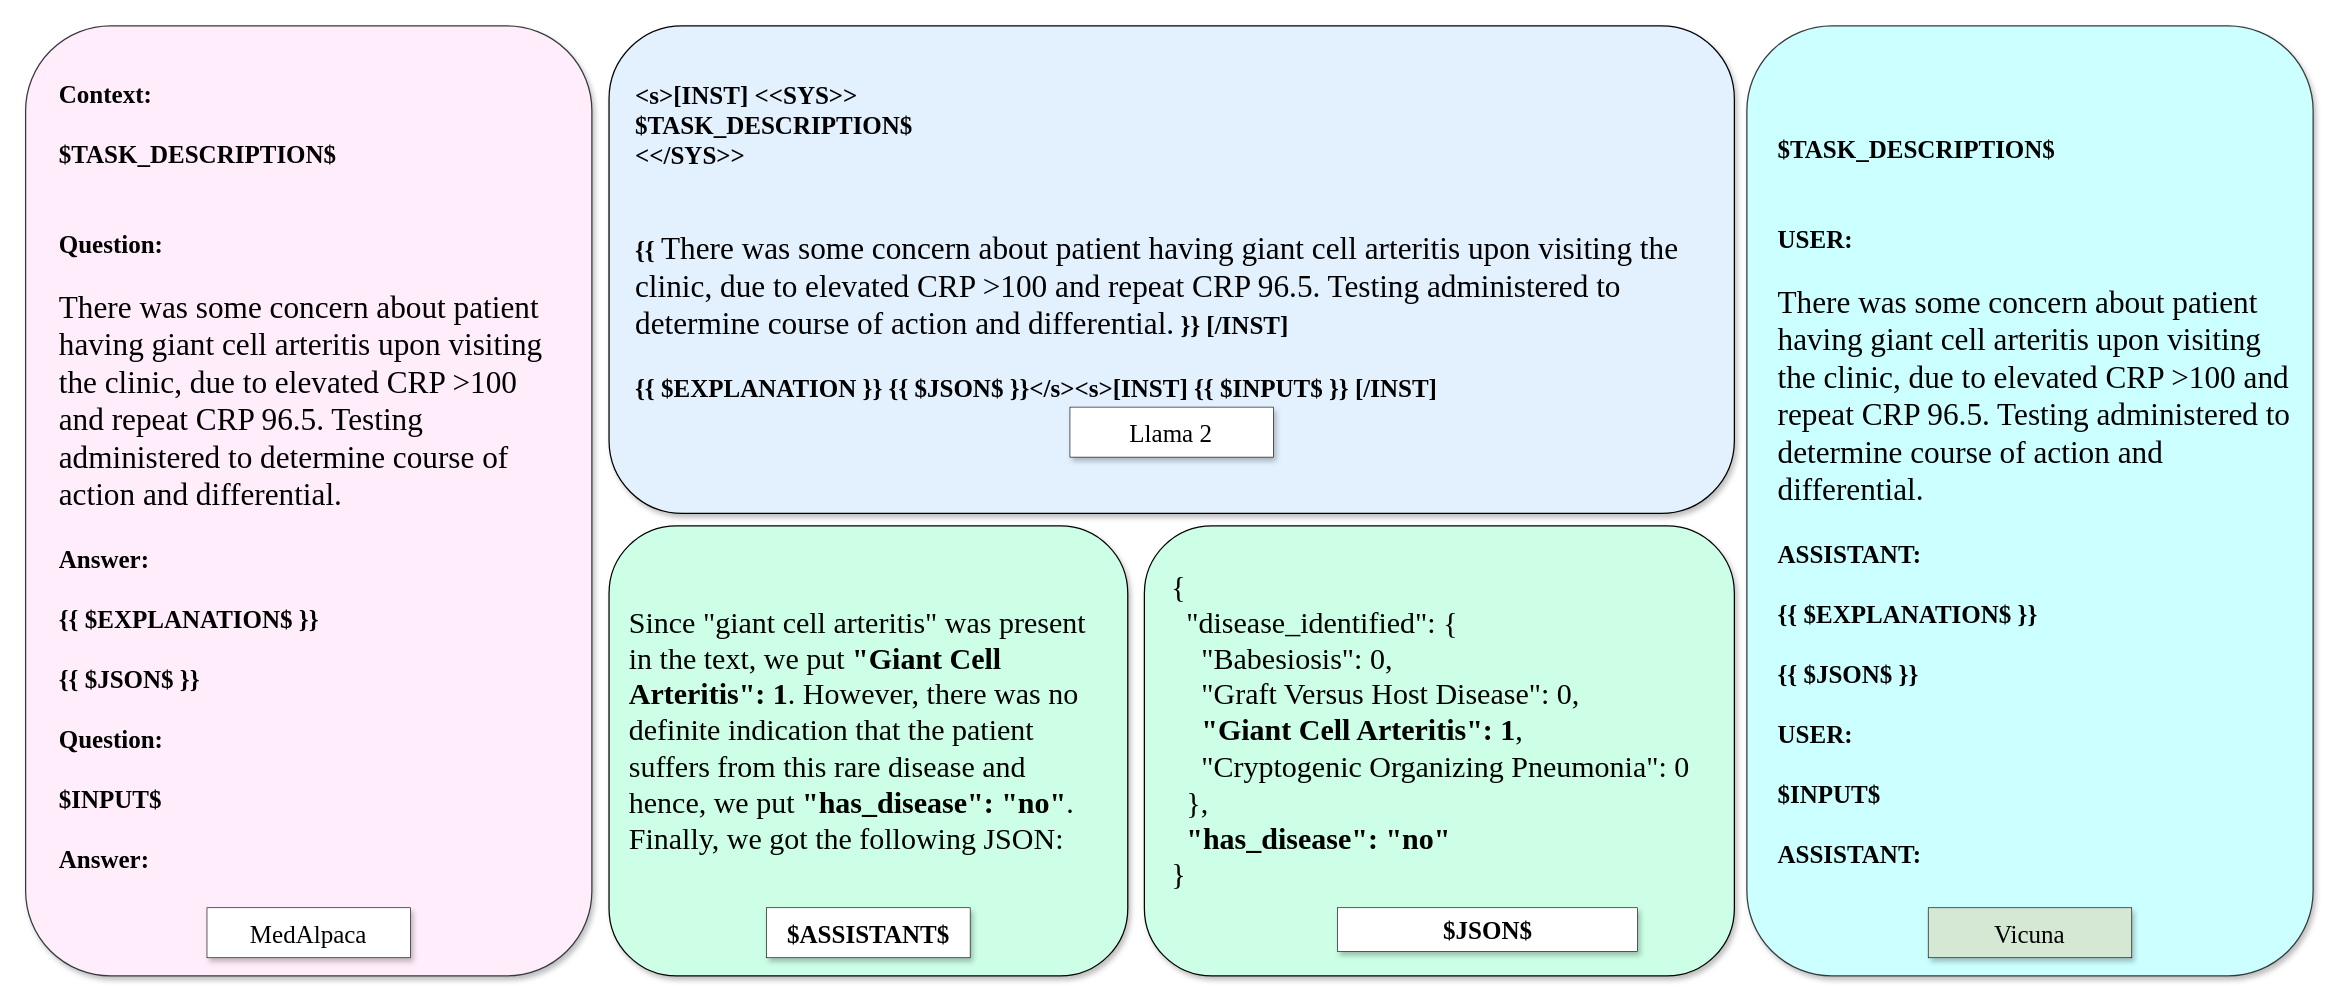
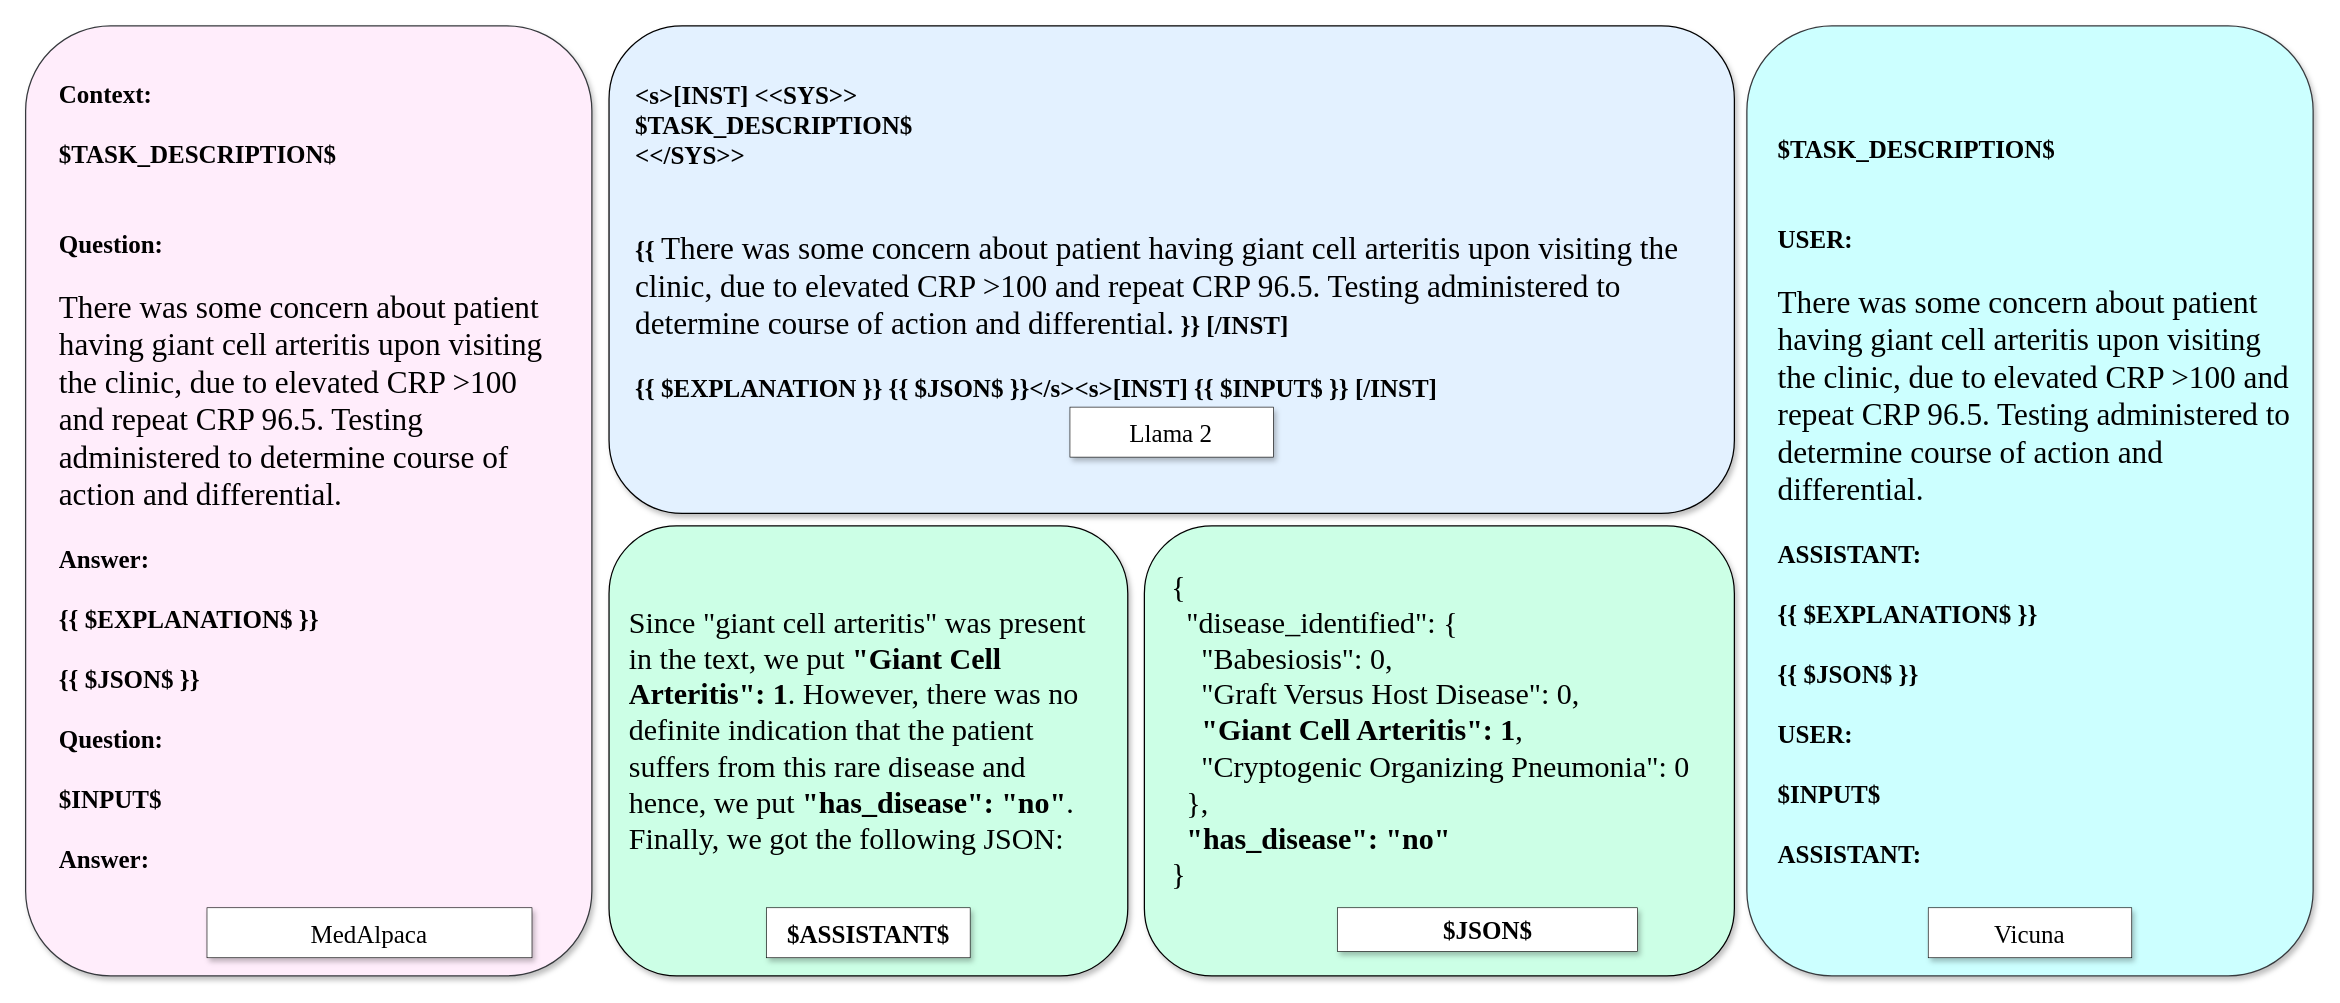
node "MedAlpaca": size 204x50 -> 325x50
node "Vicuna": fillcolor #d5e8d4 -> #ffffff
